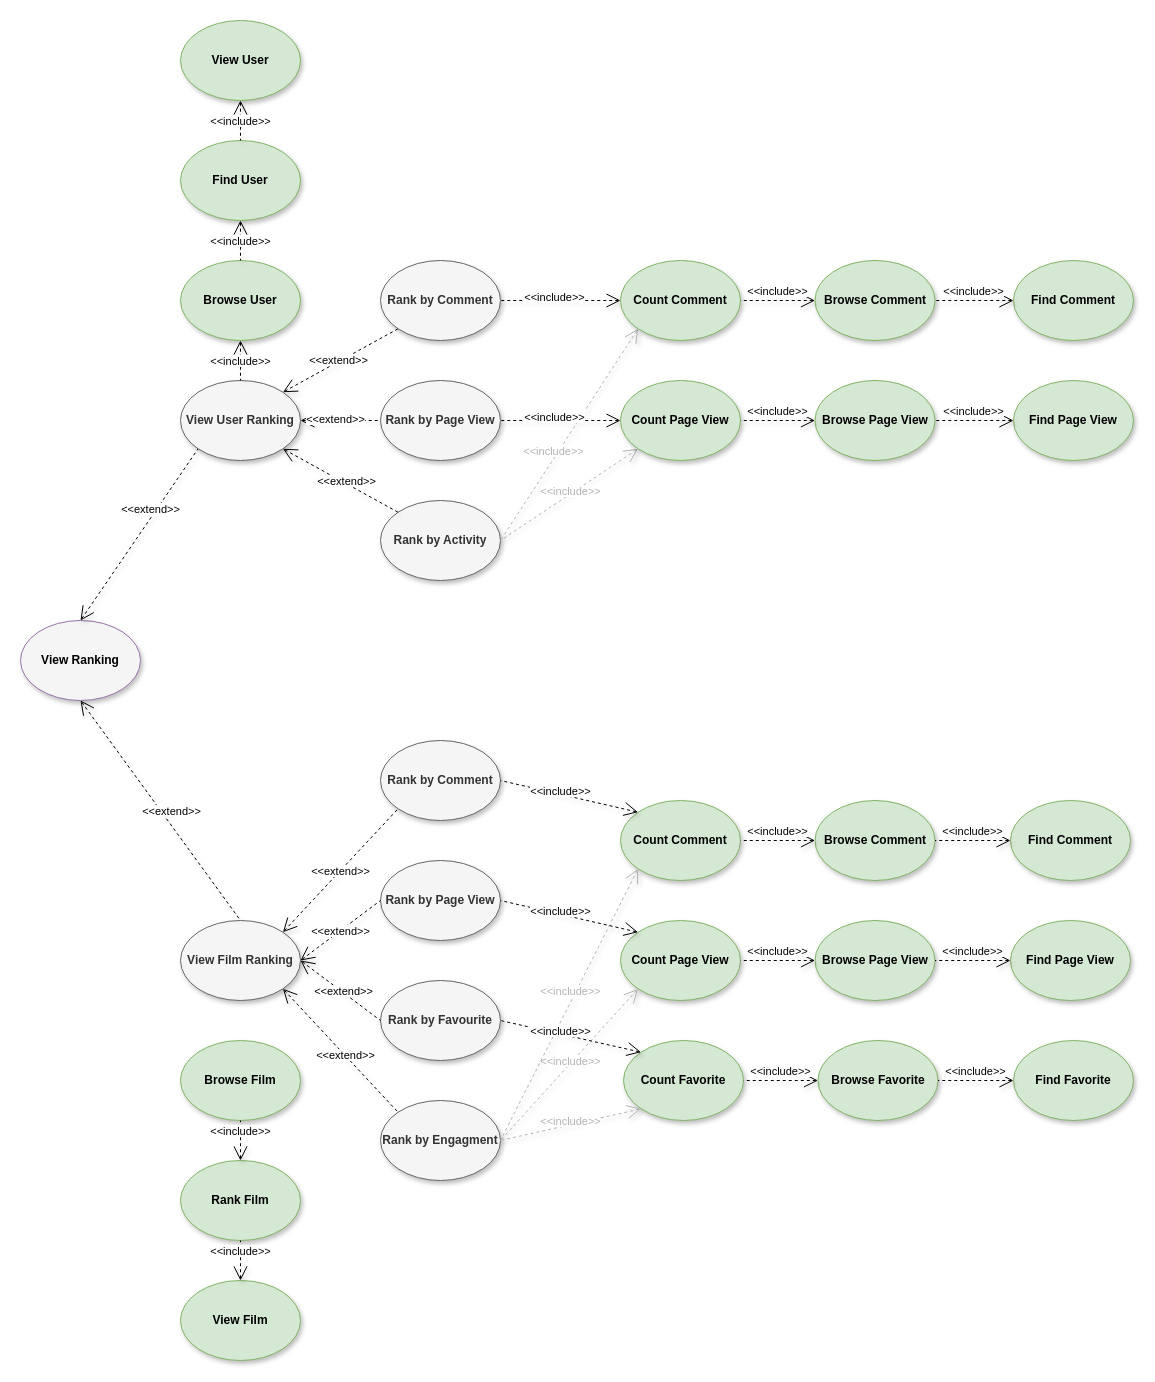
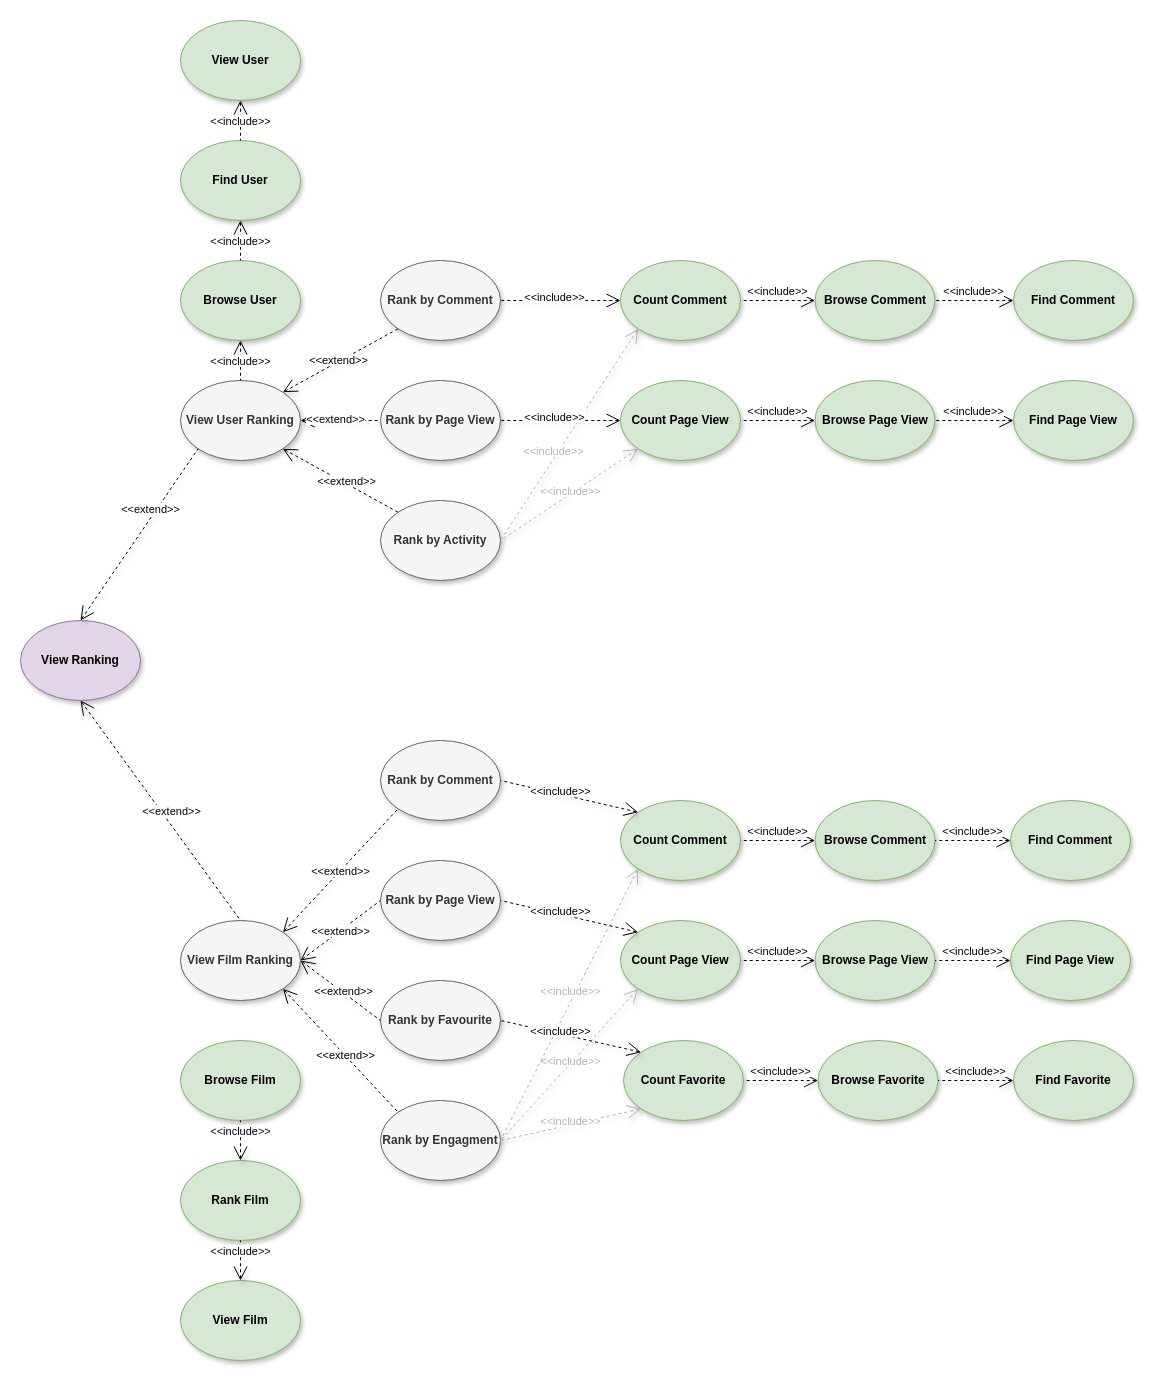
node "View Ranking": fillcolor #f5f5f5 -> #e1d5e7
